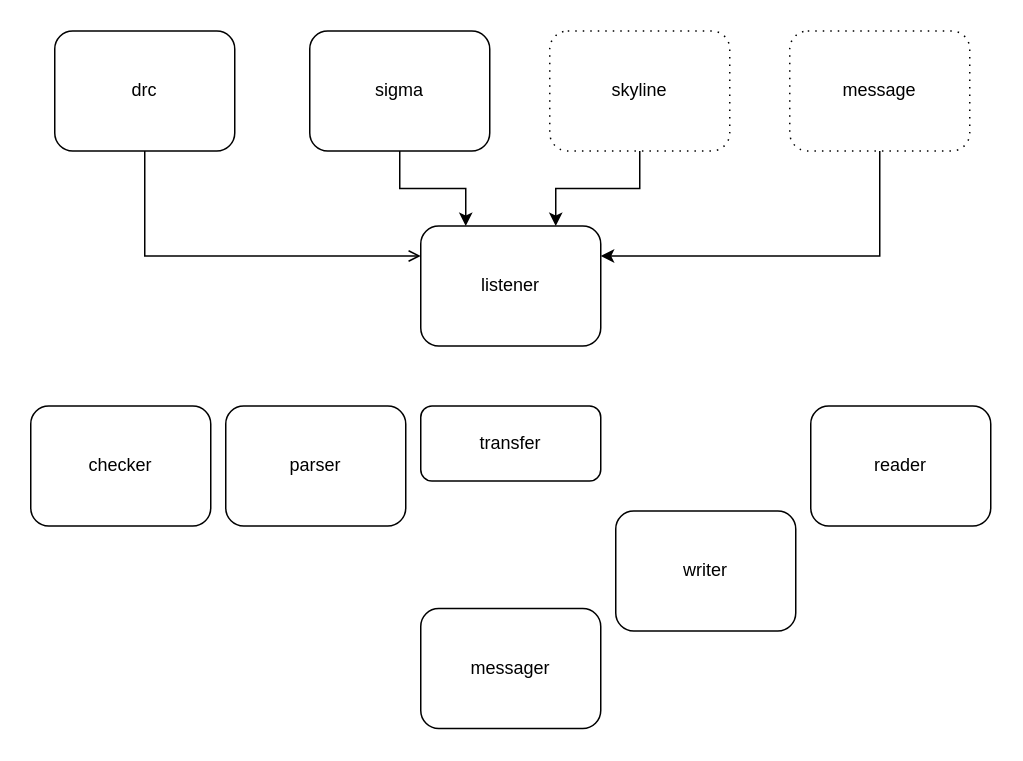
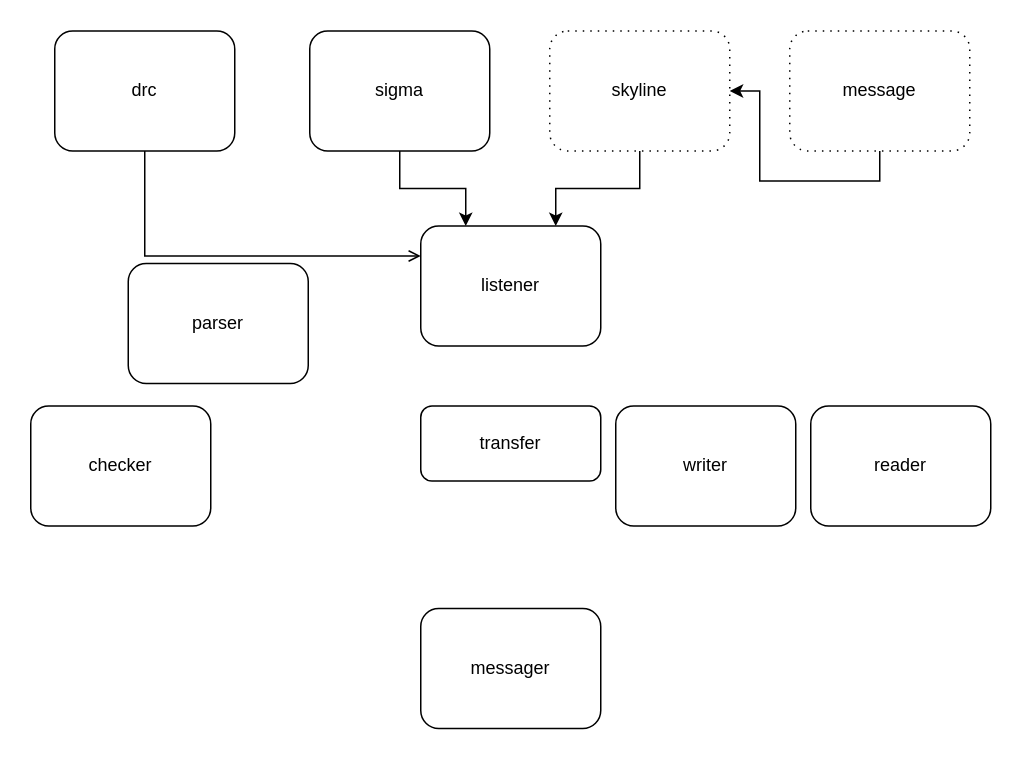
edge "message" -> "listener": now "message" -> "skyline"
node "parser": moved (316, 466) -> (218, 323)
node "writer": moved (706, 571) -> (706, 466)
